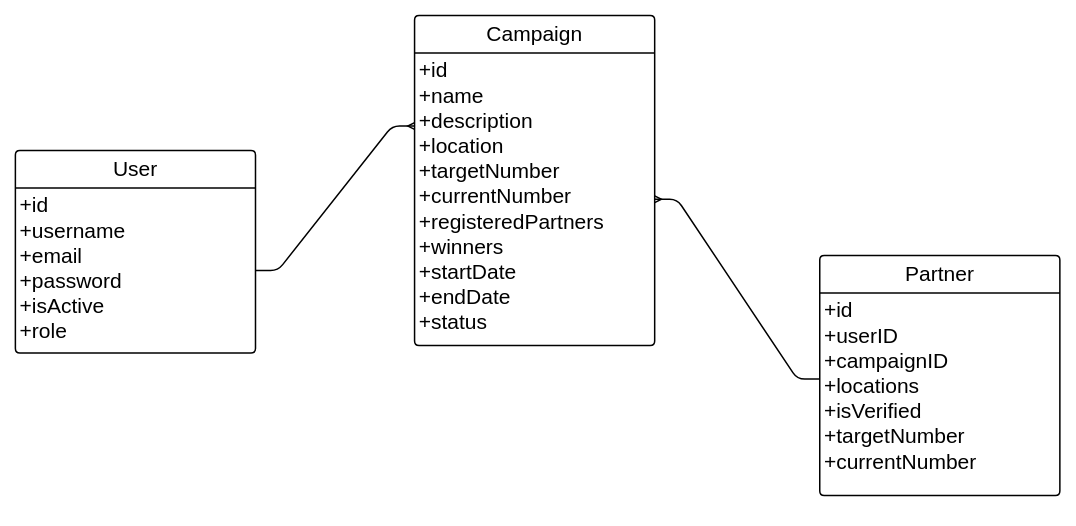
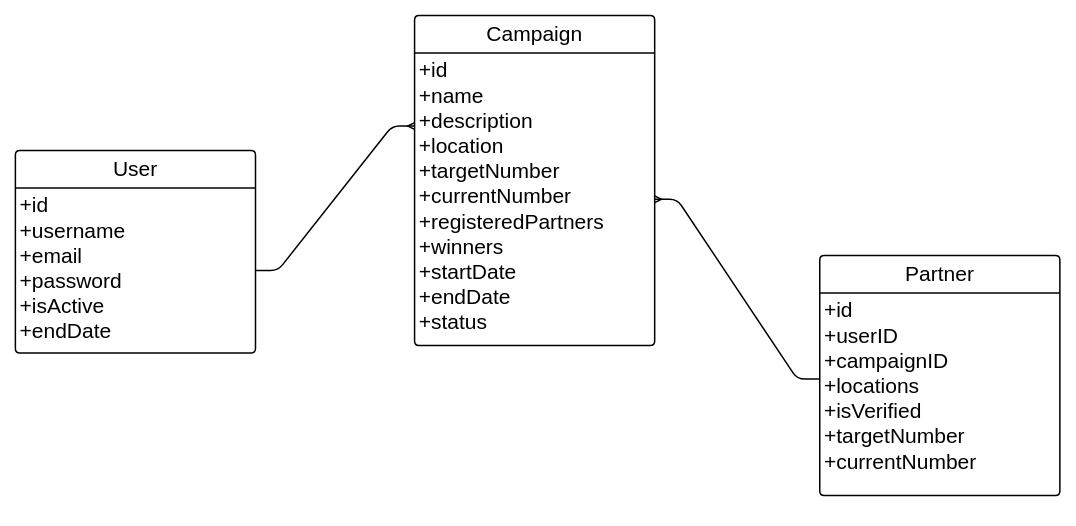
node "+id +username +email +password +isActive +role": label "+id +username +email +password +isActive +role" -> "+id +username +email +password +isActive +endDate"
